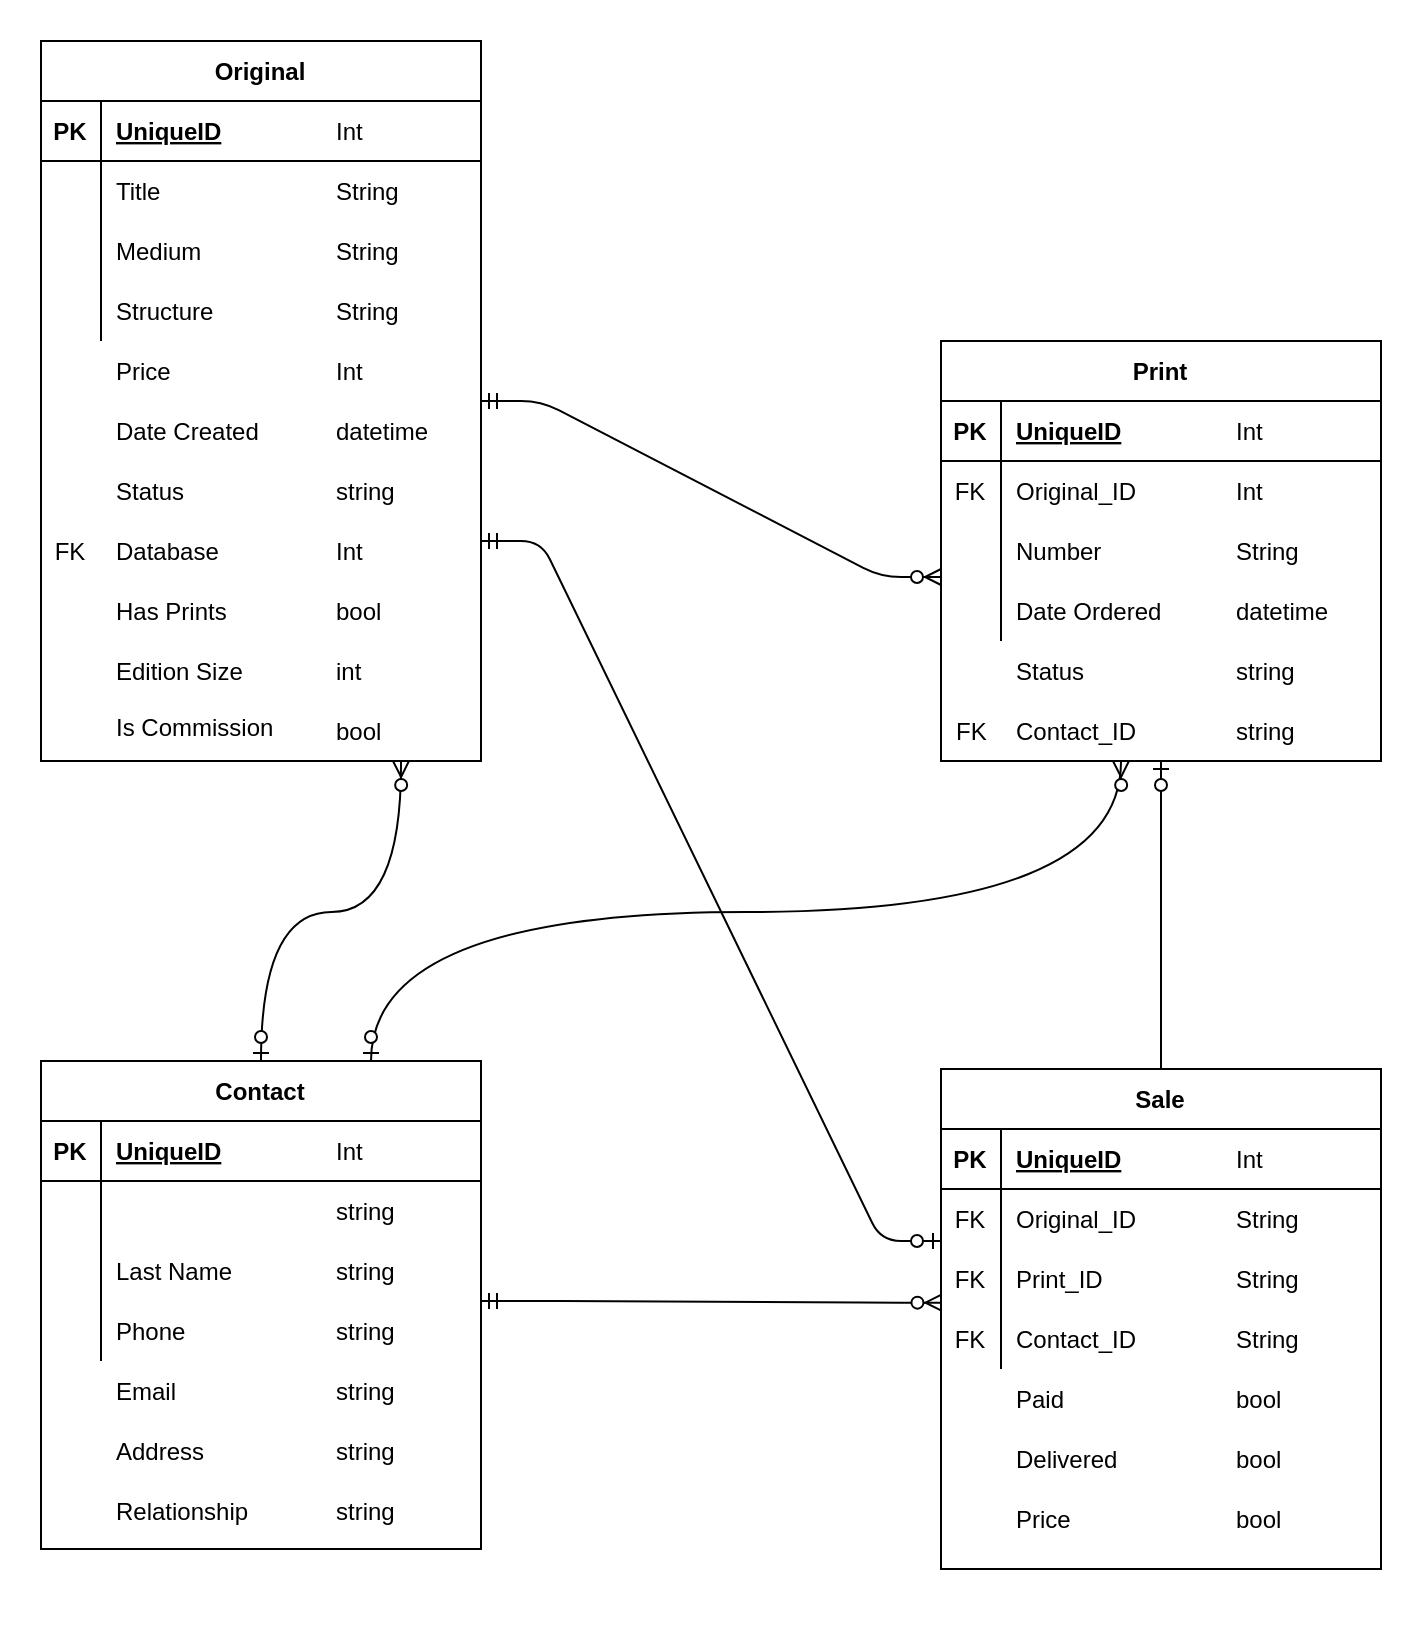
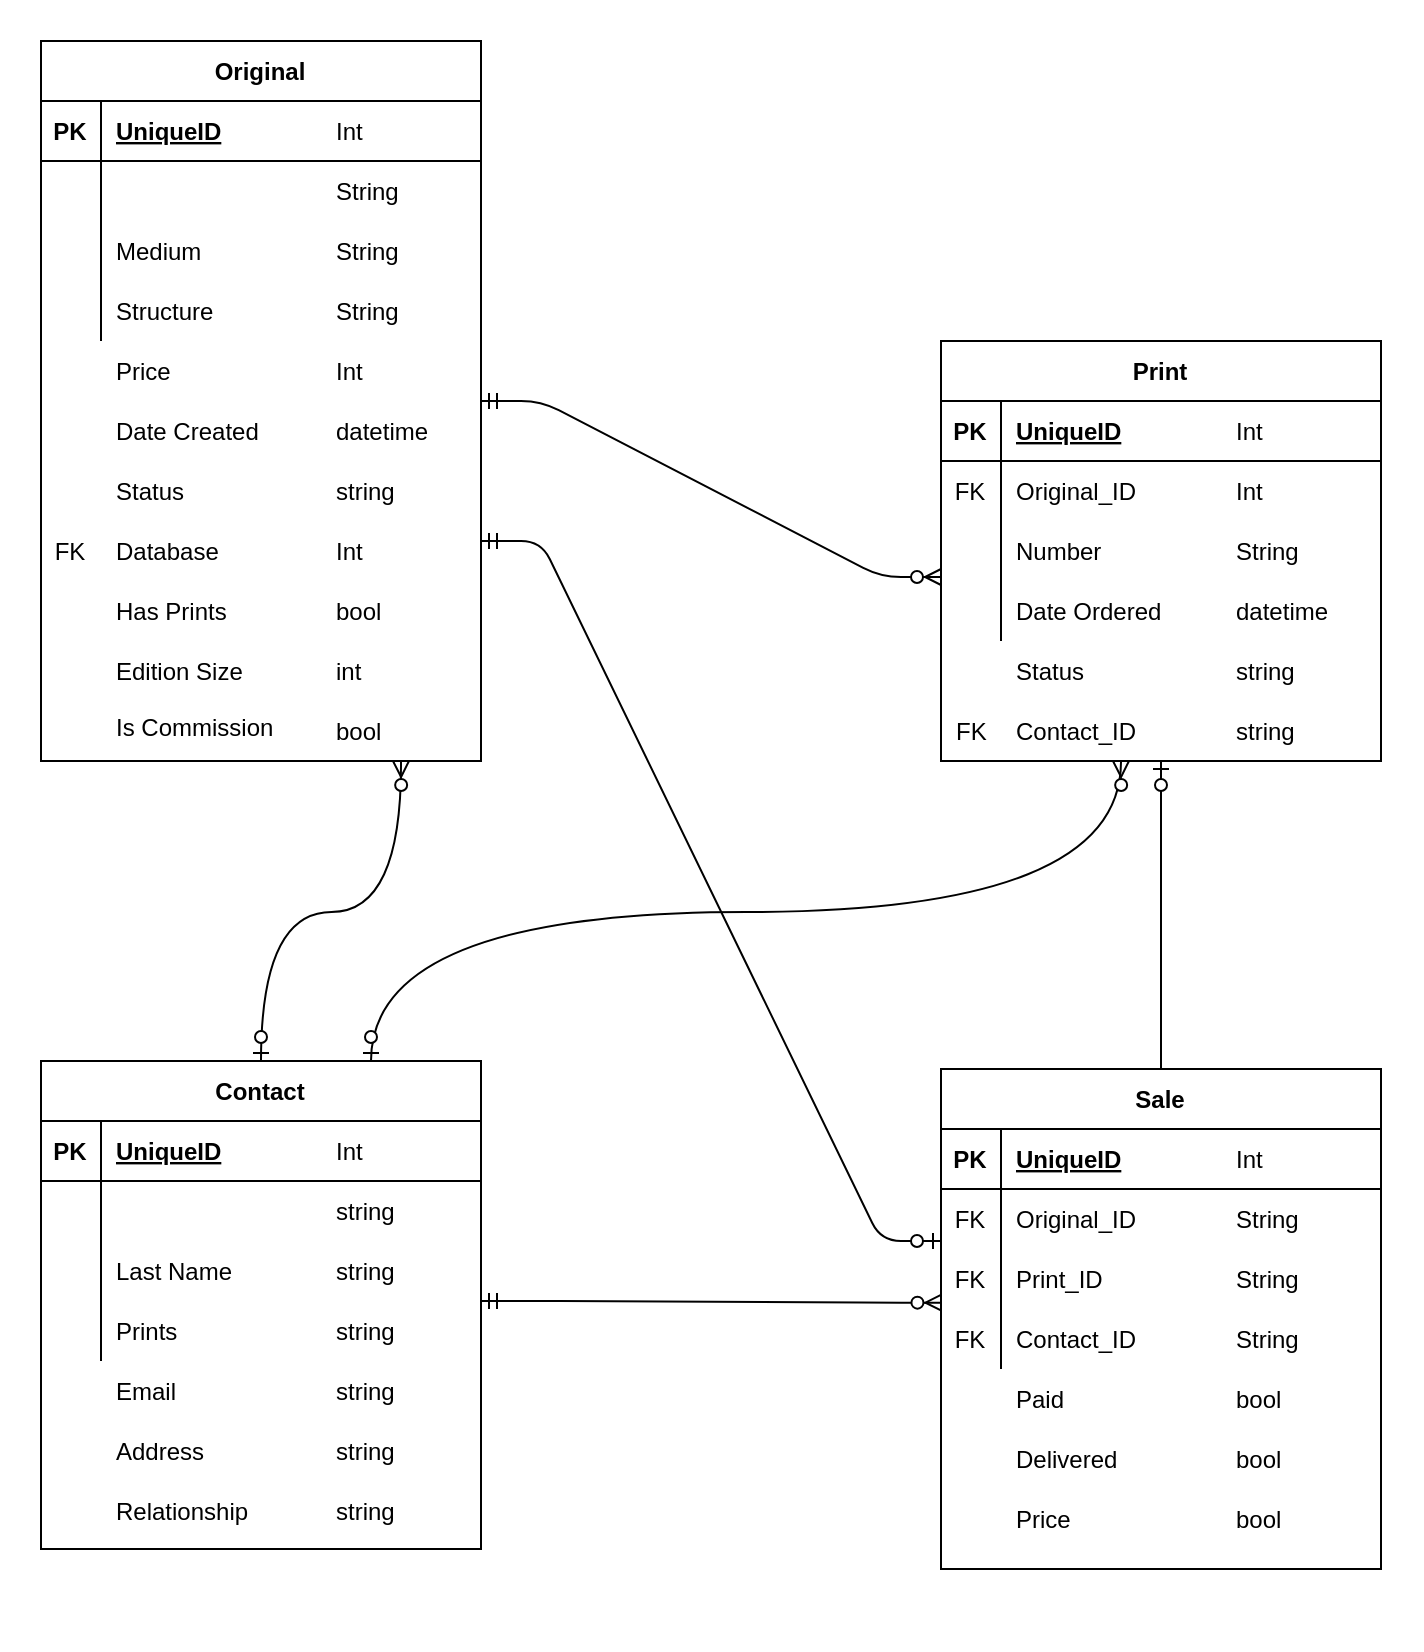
node "Title": removed
node "Phone": label "Phone" -> "Prints"
